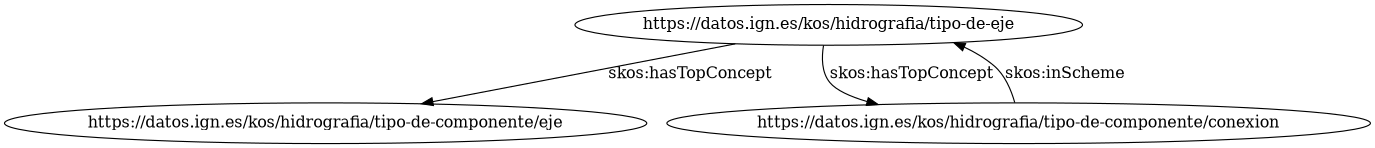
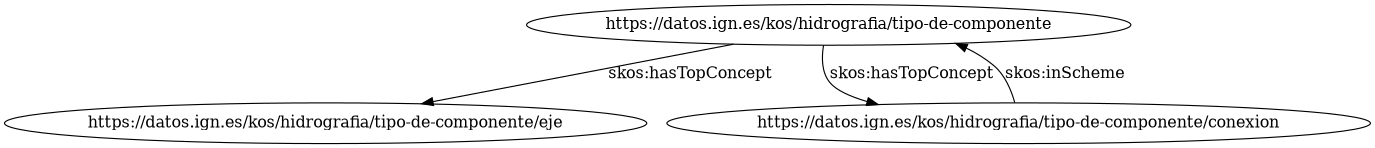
node "https://datos.ign.es/kos/hidrografia/tipo-de-eje": label "https://datos.ign.es/kos/hidrografia/tipo-de-eje" -> "https://datos.ign.es/kos/hidrografia/tipo-de-componente"
